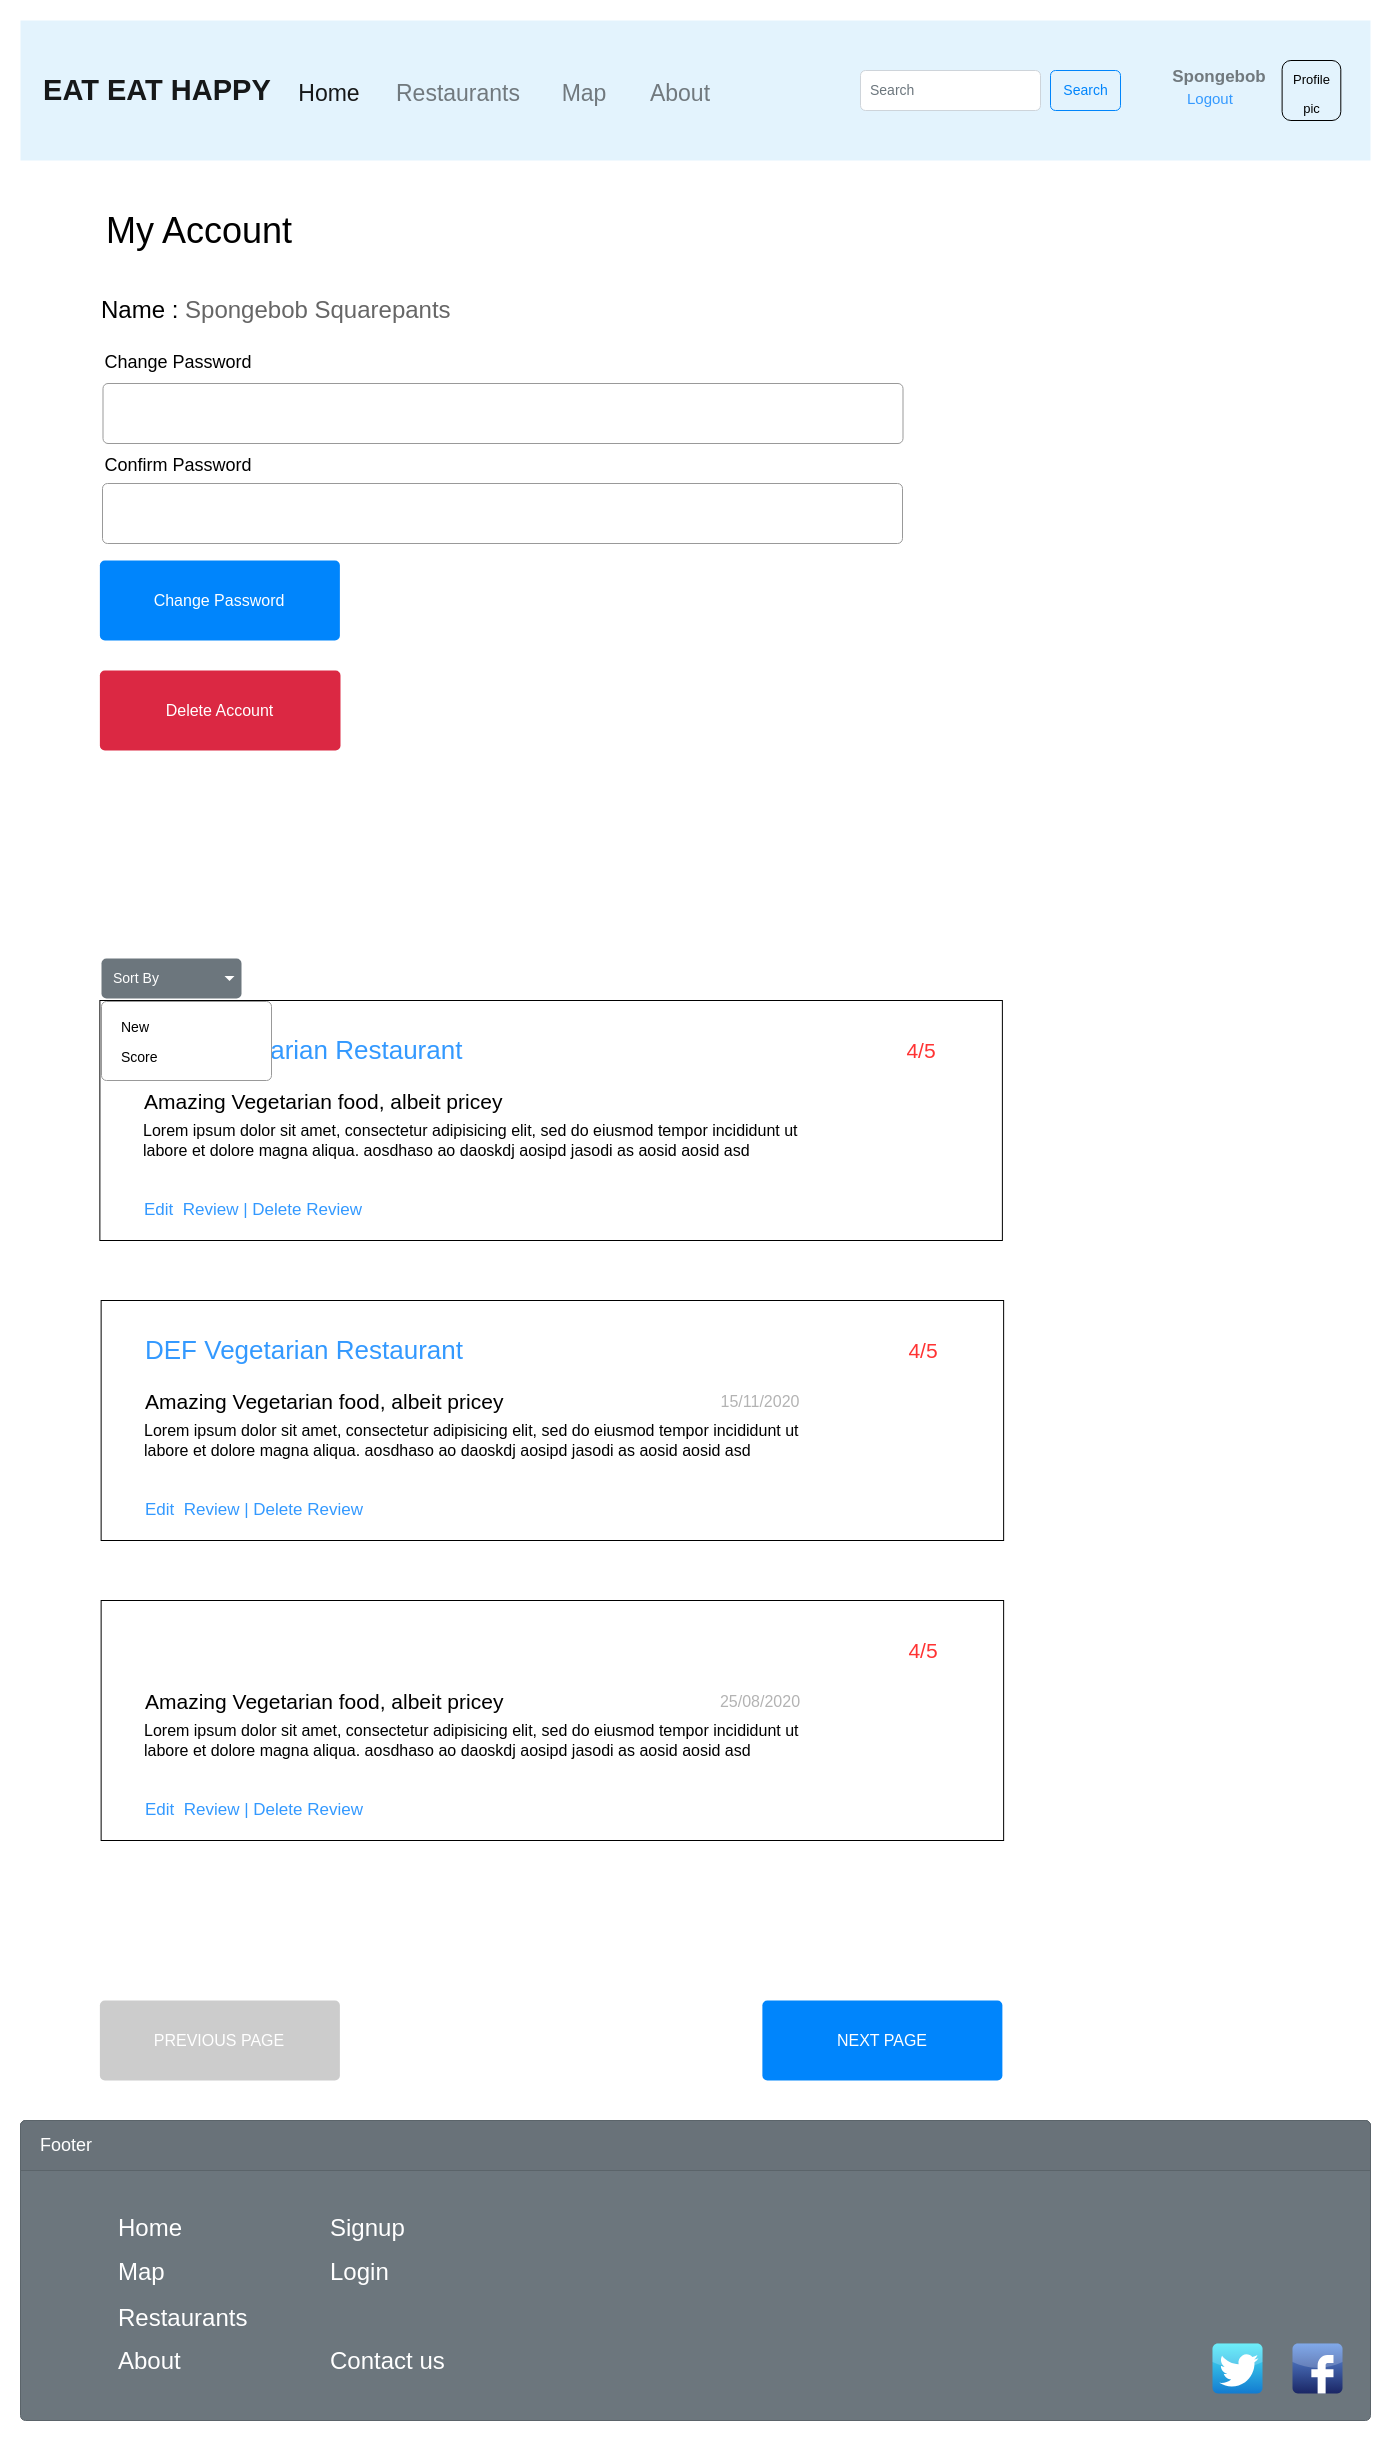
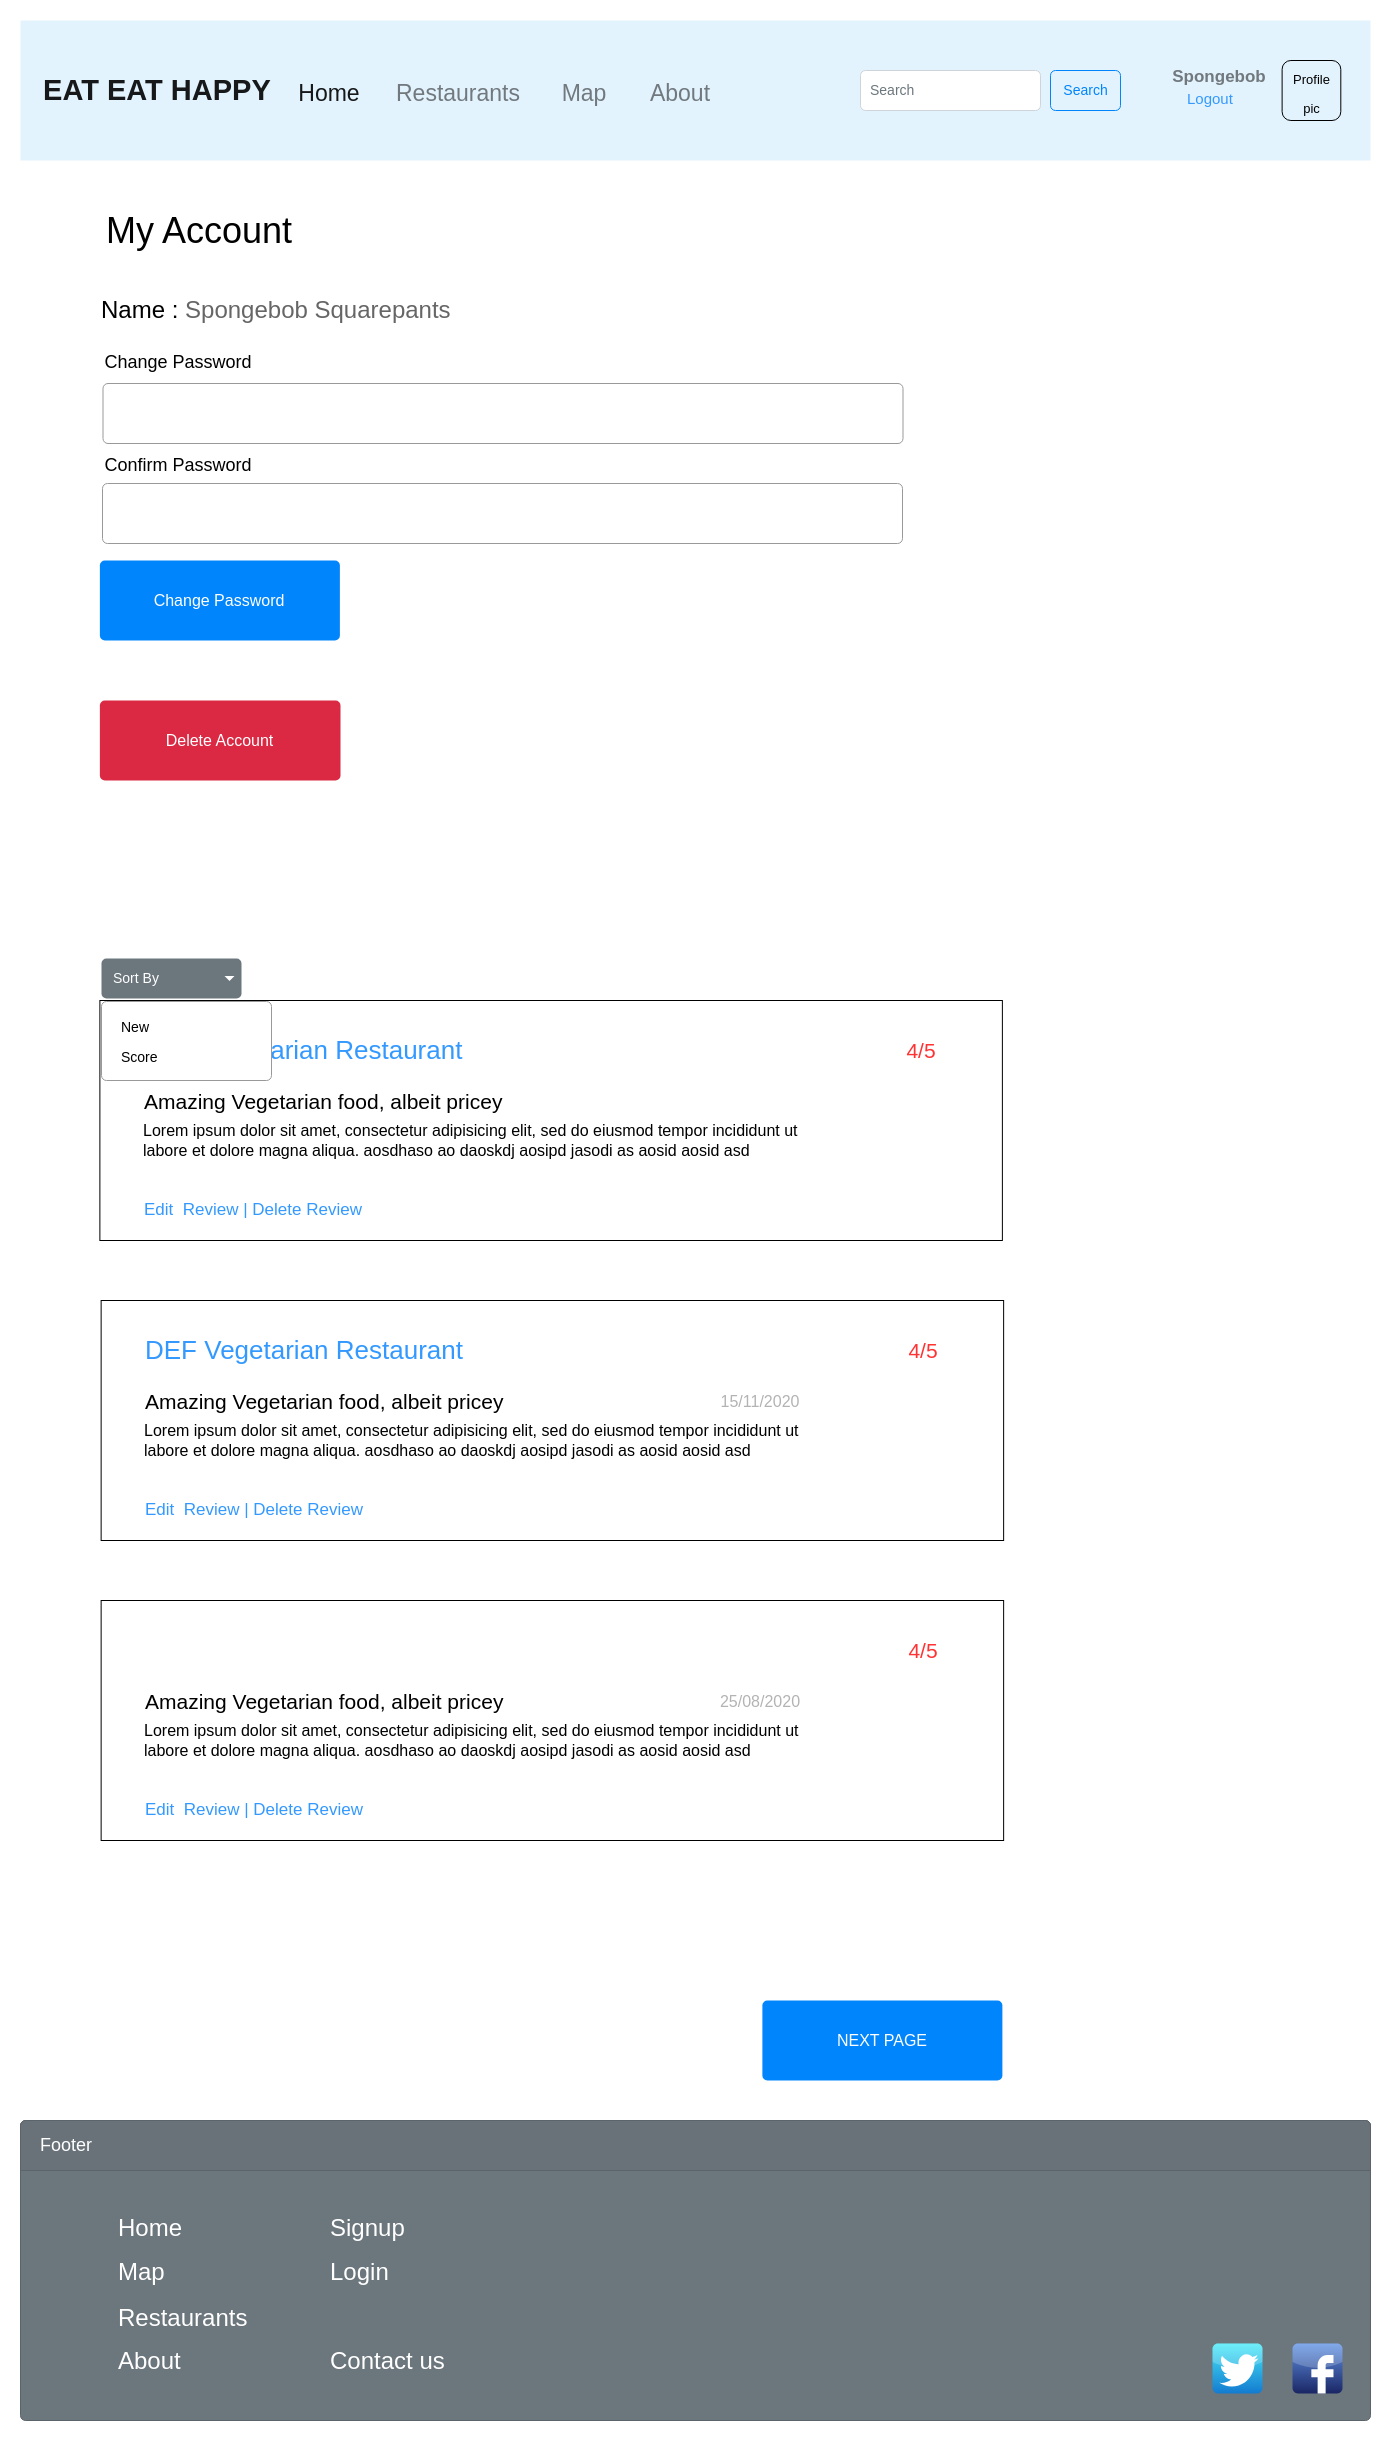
node "Delete Account": moved (220, 711) -> (220, 741)
node "PREVIOUS PAGE": removed
